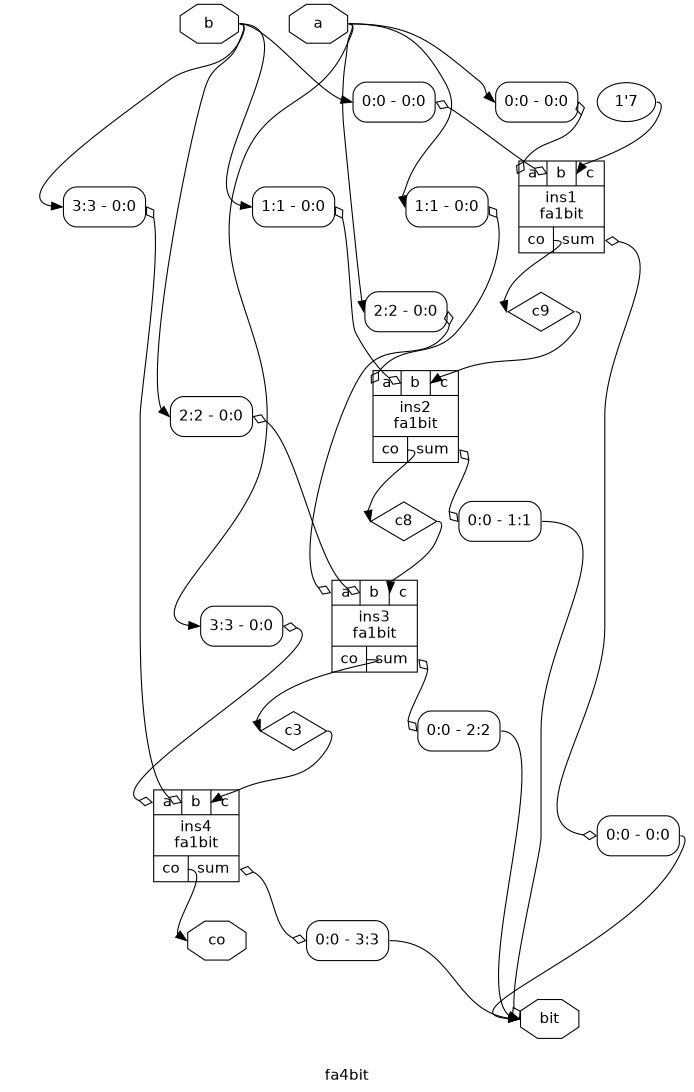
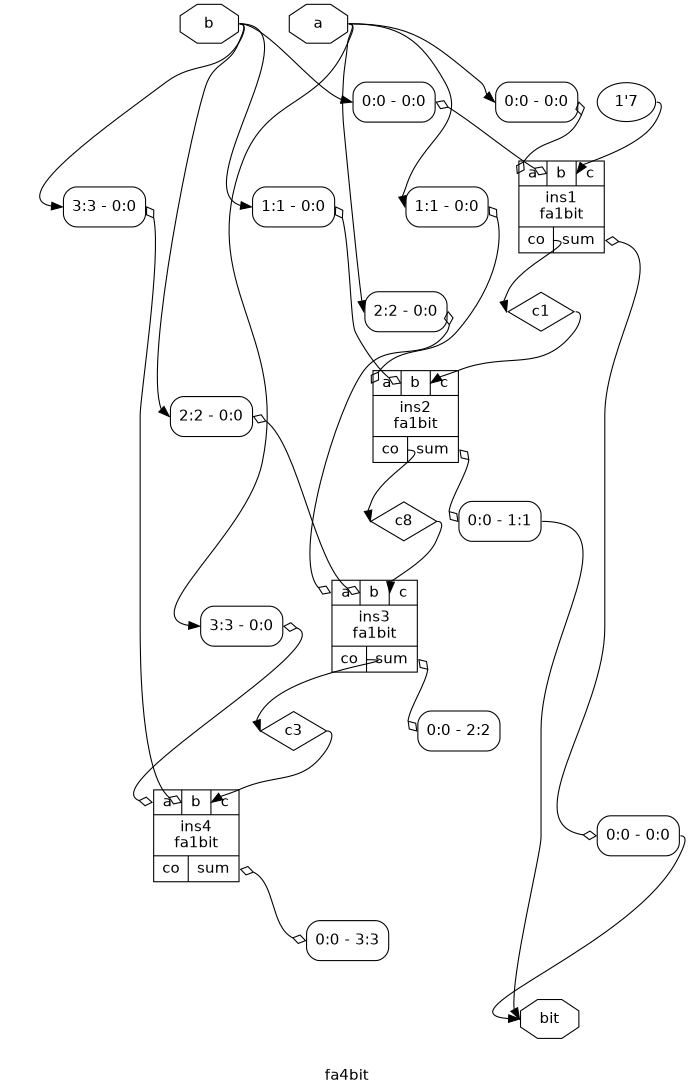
node "c9": label "c9" -> "c1"
edge "0:0 - 1:1" -> "bit": arrowhead odiamond -> normal
edge "0:0 - 2:2" -> "bit": removed
node "co": removed
edge "0:0 - 3:3" -> "bit": removed
